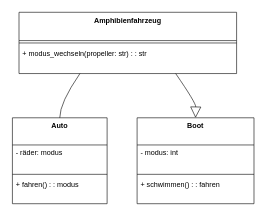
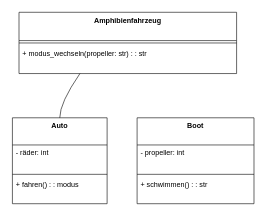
edge "Amphibienfahrzeug" -> "Boot": removed
node "- räder: modus": label "- räder: modus" -> "- räder: int"
node "- modus: int": label "- modus: int" -> "- propeller: int"
node "+ schwimmen() : : fahren": label "+ schwimmen() : : fahren" -> "+ schwimmen() : : str"
